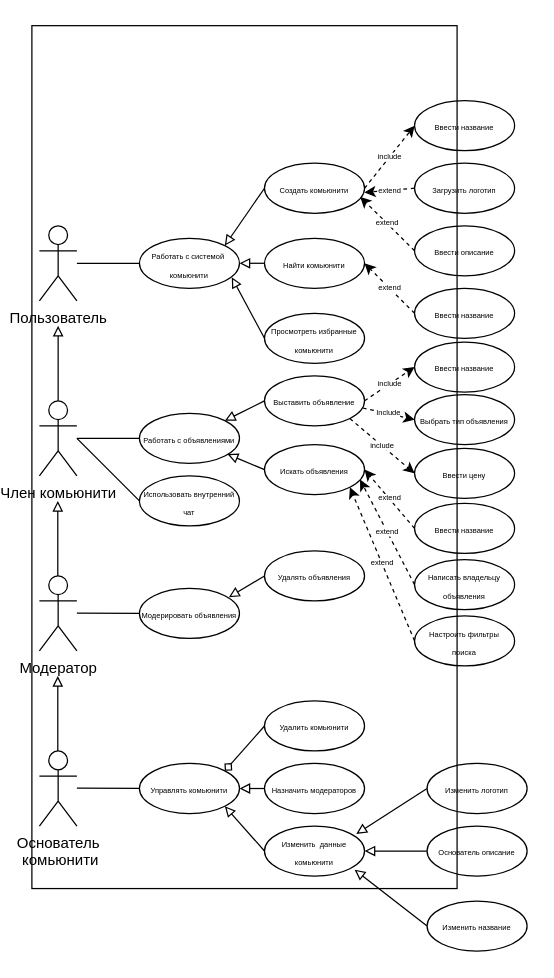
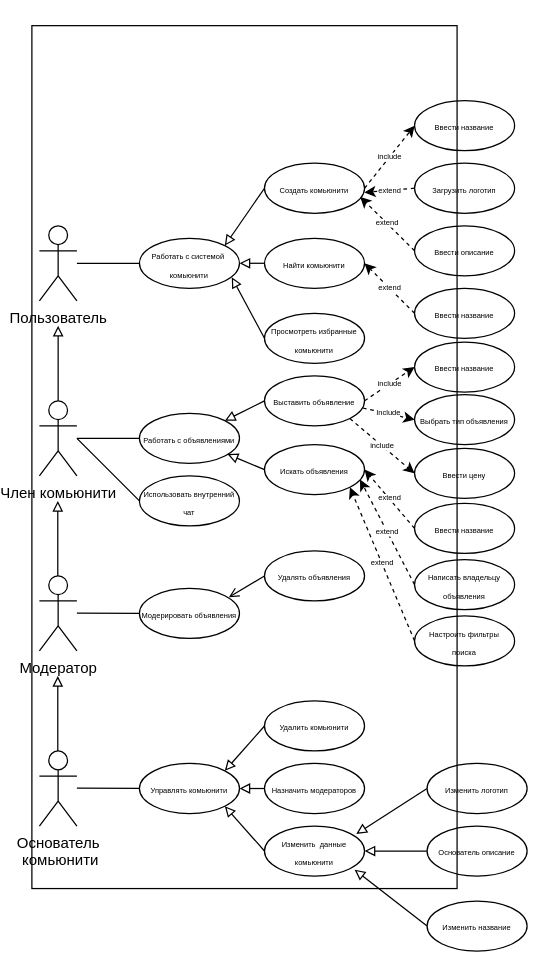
edge "Удалять объявления" -> "Модерировать объявления": arrowhead block -> open
edge "Удалить комьюнити" -> "Управлять комьюнити": arrowhead diamond -> block
